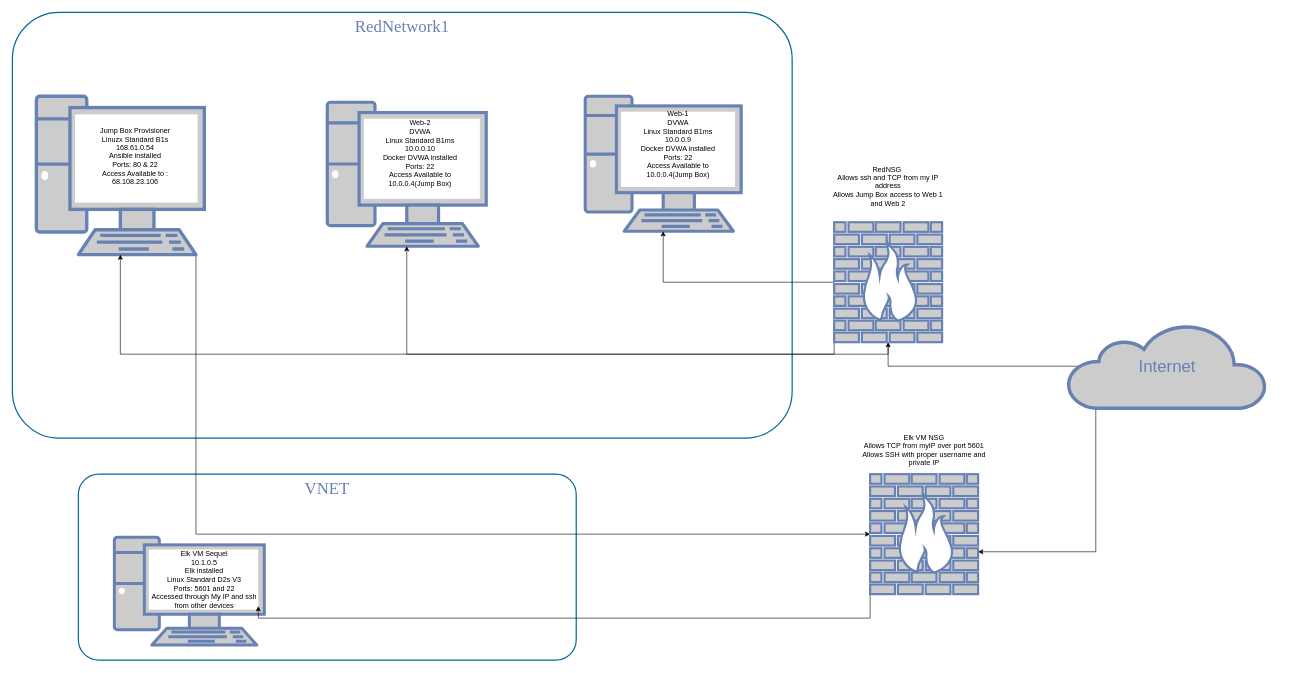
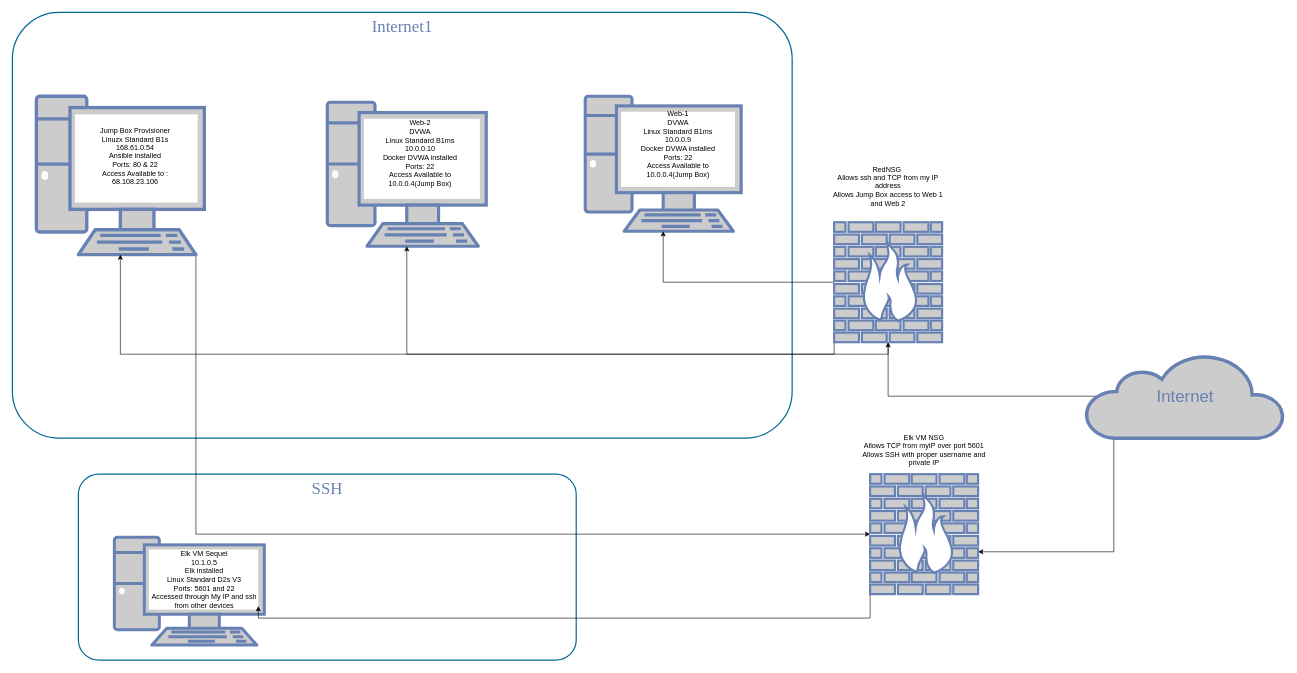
node "RedNetwork1": label "RedNetwork1" -> "Internet1"
node "Internet": moved (1167, 366) -> (1185, 396)
node "VNET": label "VNET" -> "SSH"
